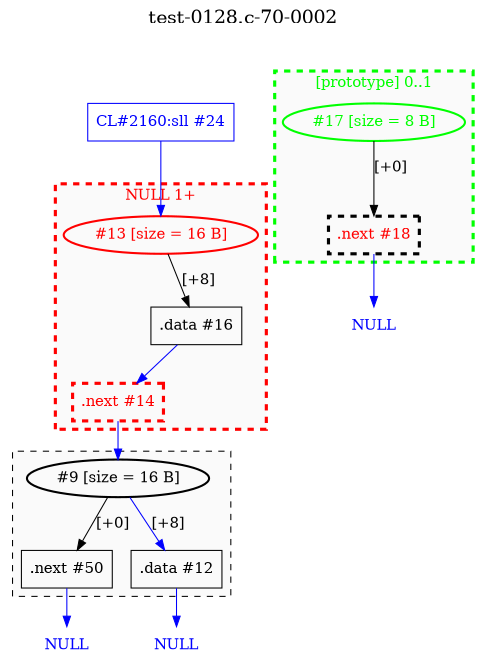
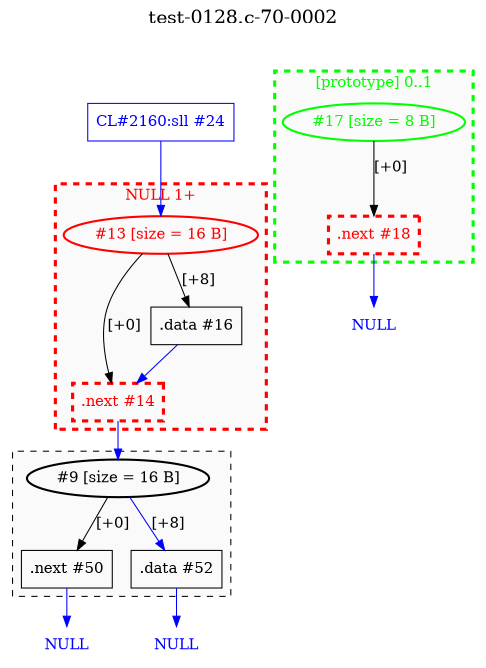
node ".next #18": color black -> red
edge "#13 [size = 16 B]" -> ".next #14": added, label "[+0]"
node ".data #12": label ".data #12" -> ".data #52"
